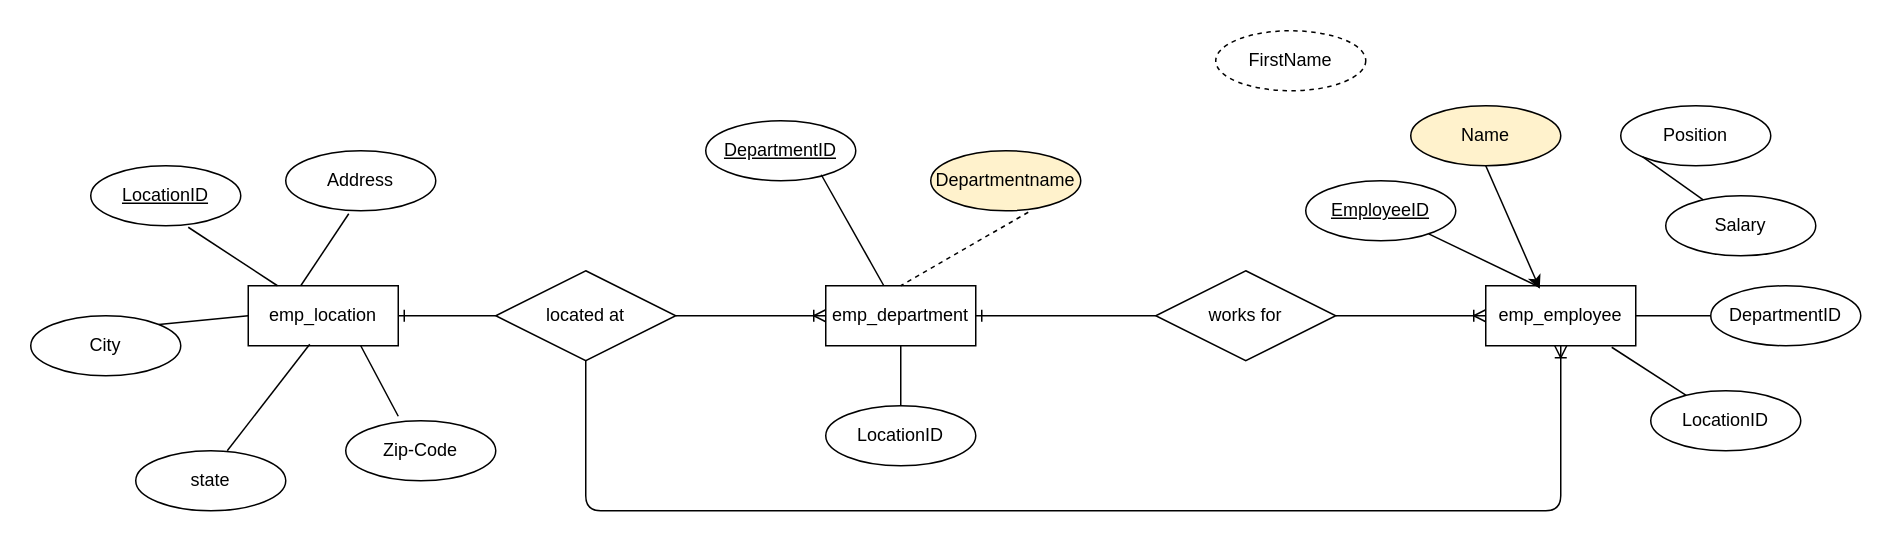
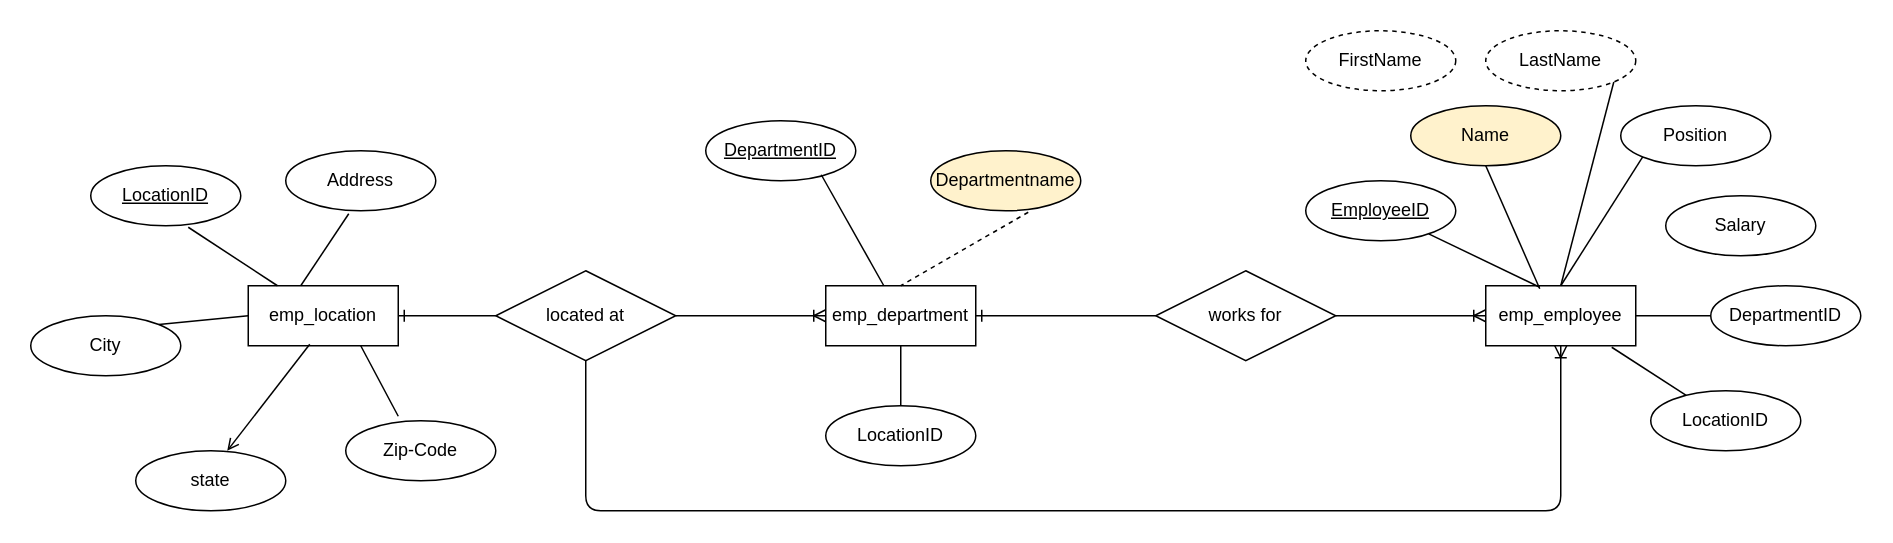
node "FirstName": moved (1291, 61) -> (1381, 61)
node "LastName": added
edge "Position" -- "Salary": now "Position" -- "emp_employee"
edge "LastName" -- "emp_employee": added
edge "Name" -> "emp_employee": arrowhead classic -> none
edge "emp_location" -- "state": arrowhead none -> open
